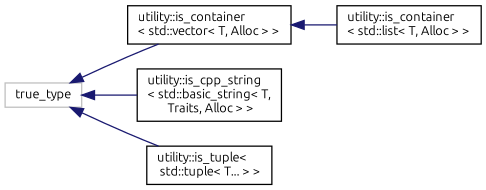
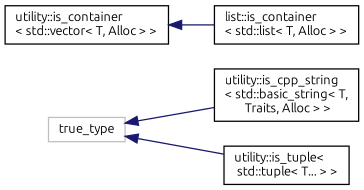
node "utility::is_container < std::list< T, Alloc > >": label "utility::is_container < std::list< T, Alloc > >" -> "list::is_container < std::list< T, Alloc > >"
edge "utility::is_container < std::vector< T, Alloc > >" -> "true_type": removed
